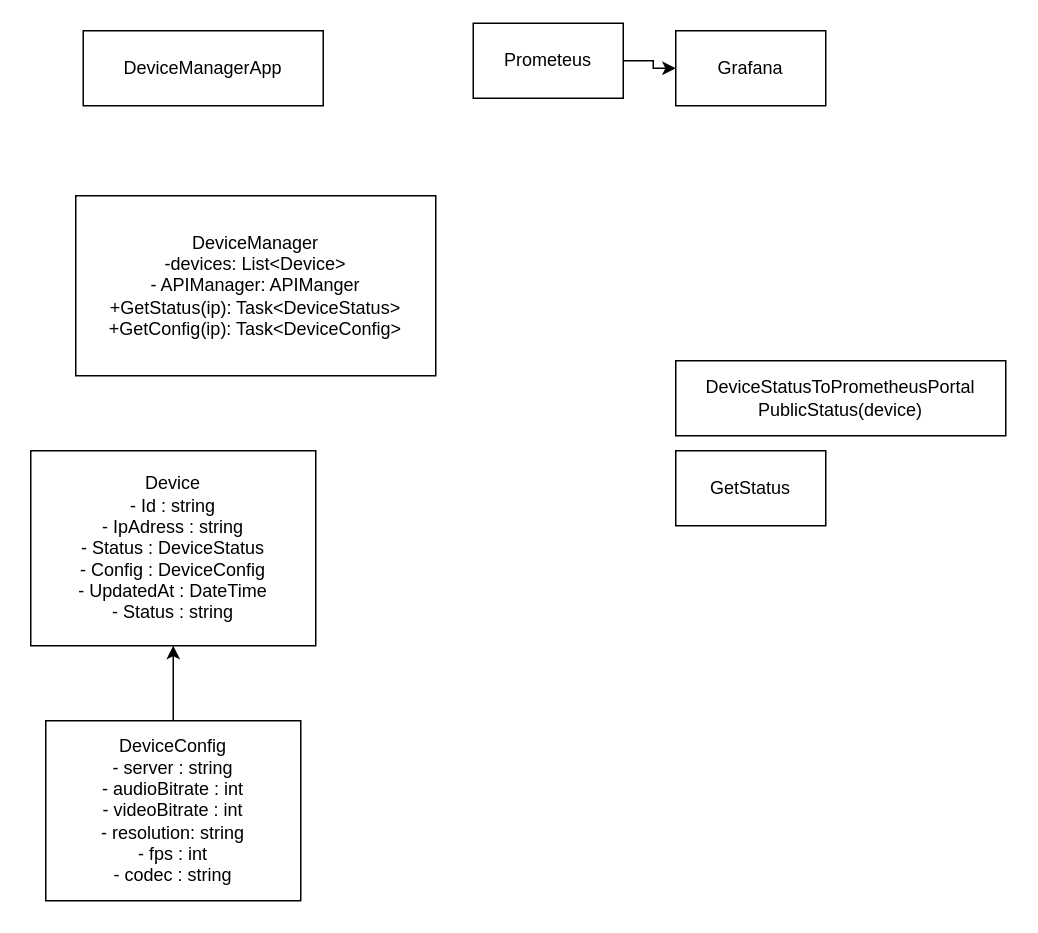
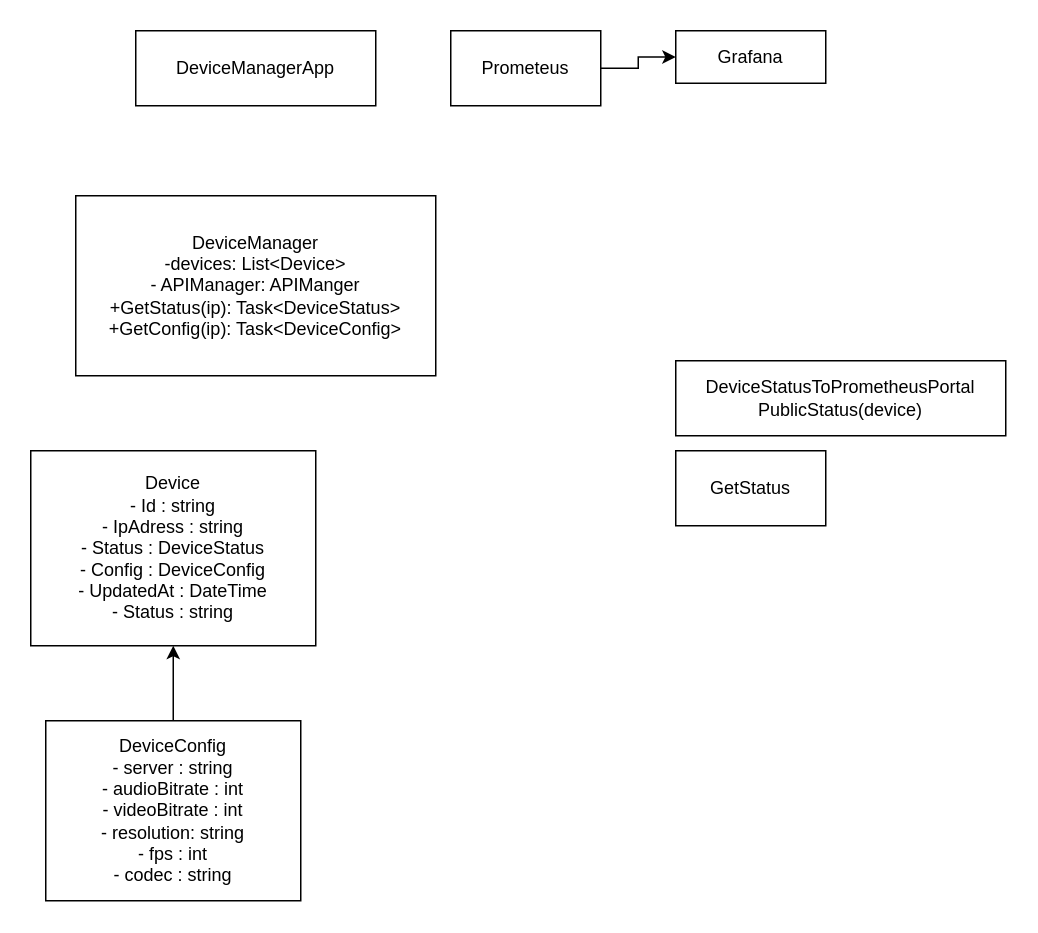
node "Prometeus": moved (548, 61) -> (526, 68)
node "DeviceManagerApp": moved (203, 68) -> (256, 68)
node "Grafana": size 150x75 -> 150x53
